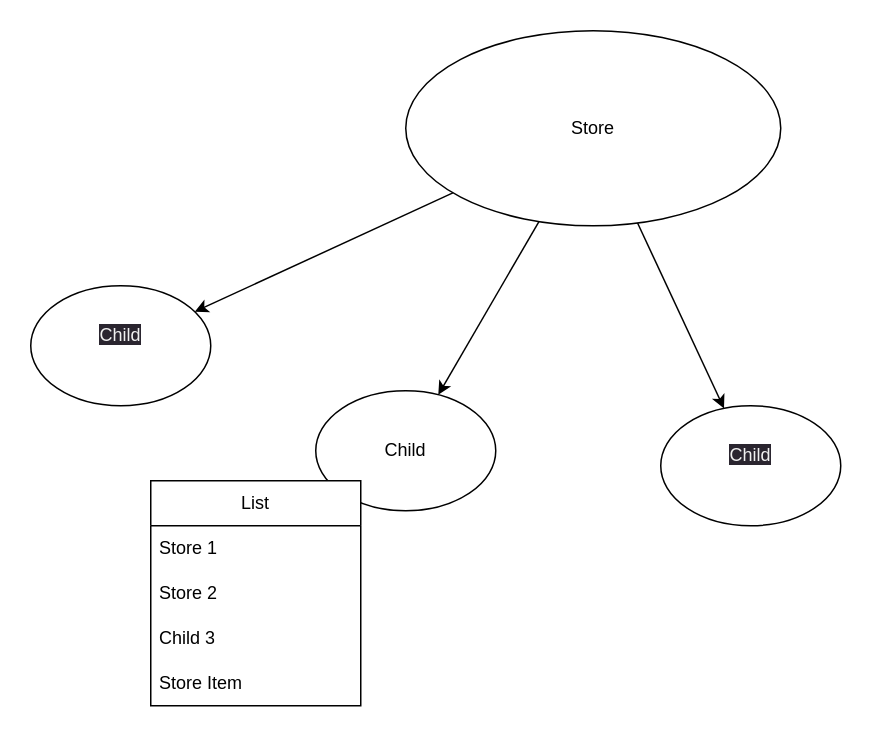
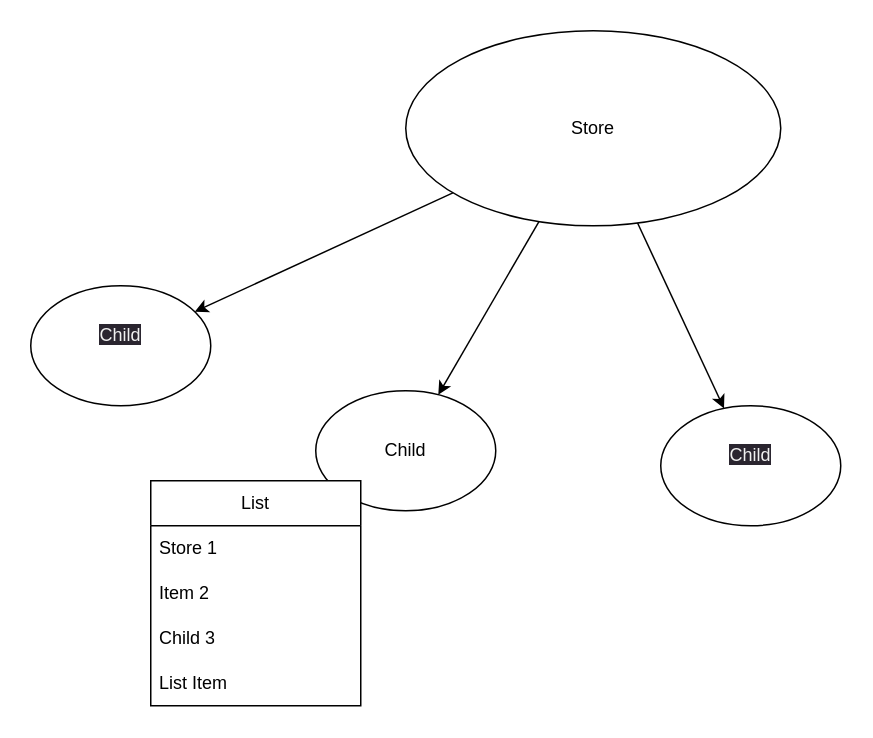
node "Store 2": label "Store 2" -> "Item 2"
node "Store Item": label "Store Item" -> "List Item"
